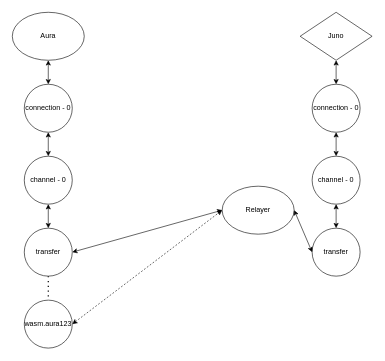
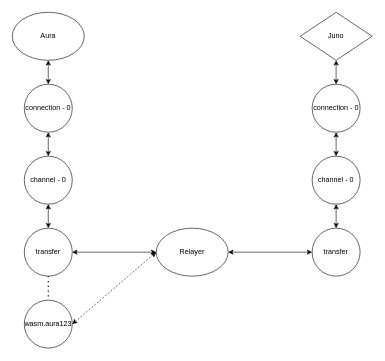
node "Relayer": moved (258, 210) -> (192, 252)
